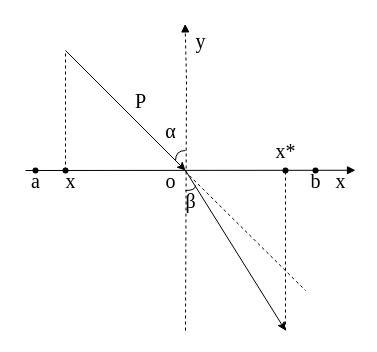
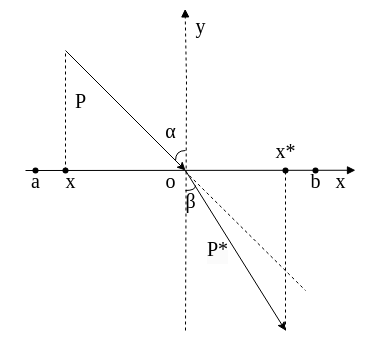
node "y": moved (201, 41) -> (201, 26)
node "P": moved (141, 101) -> (81, 101)
node "P*": added
